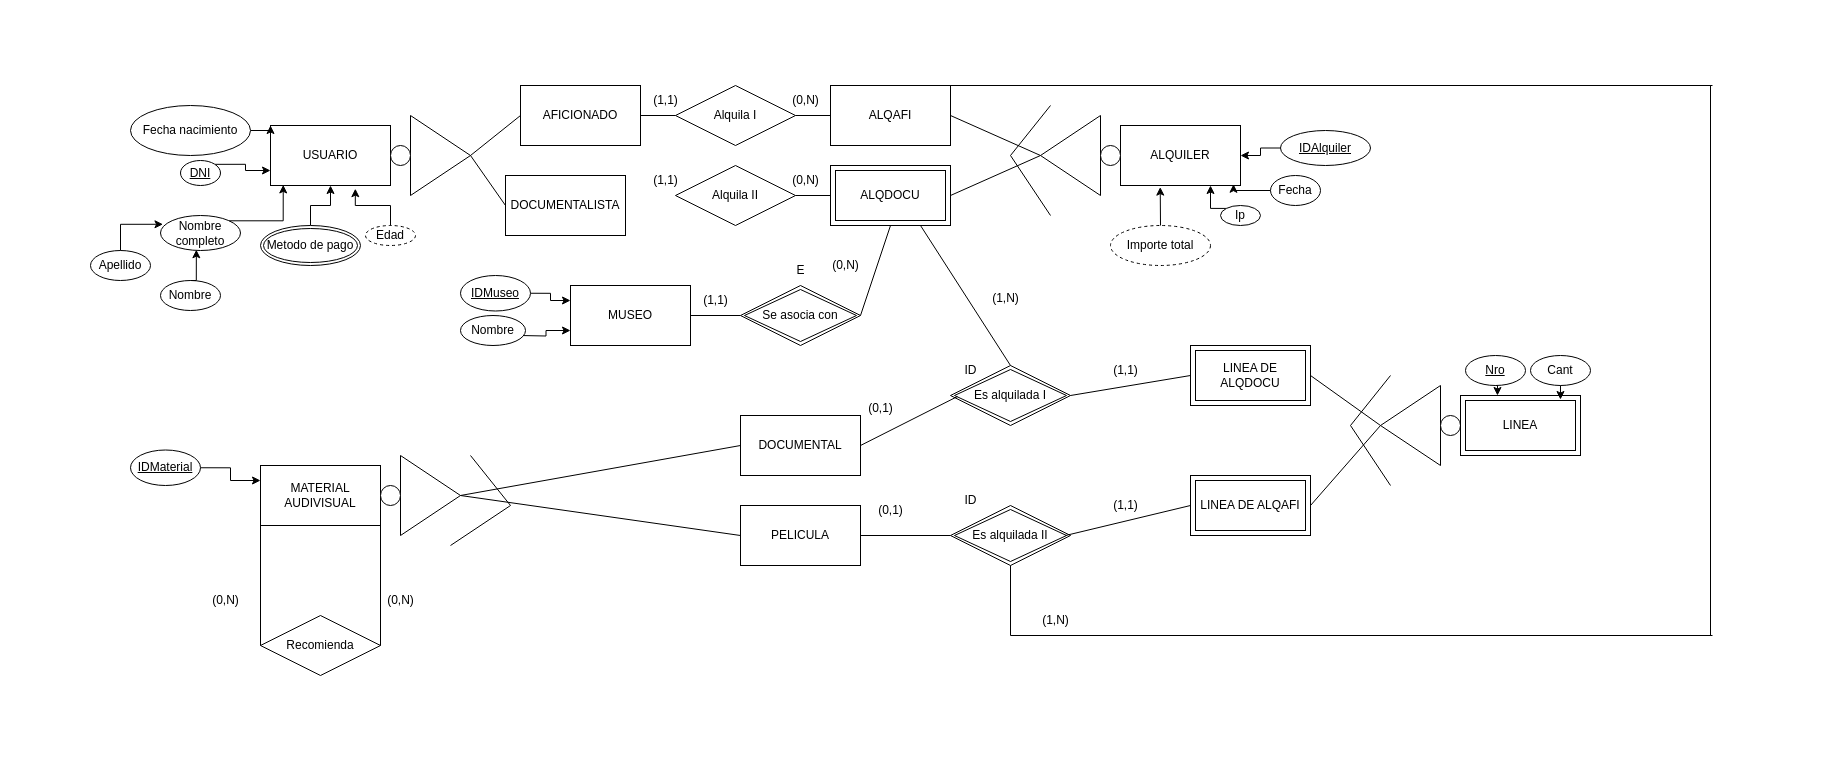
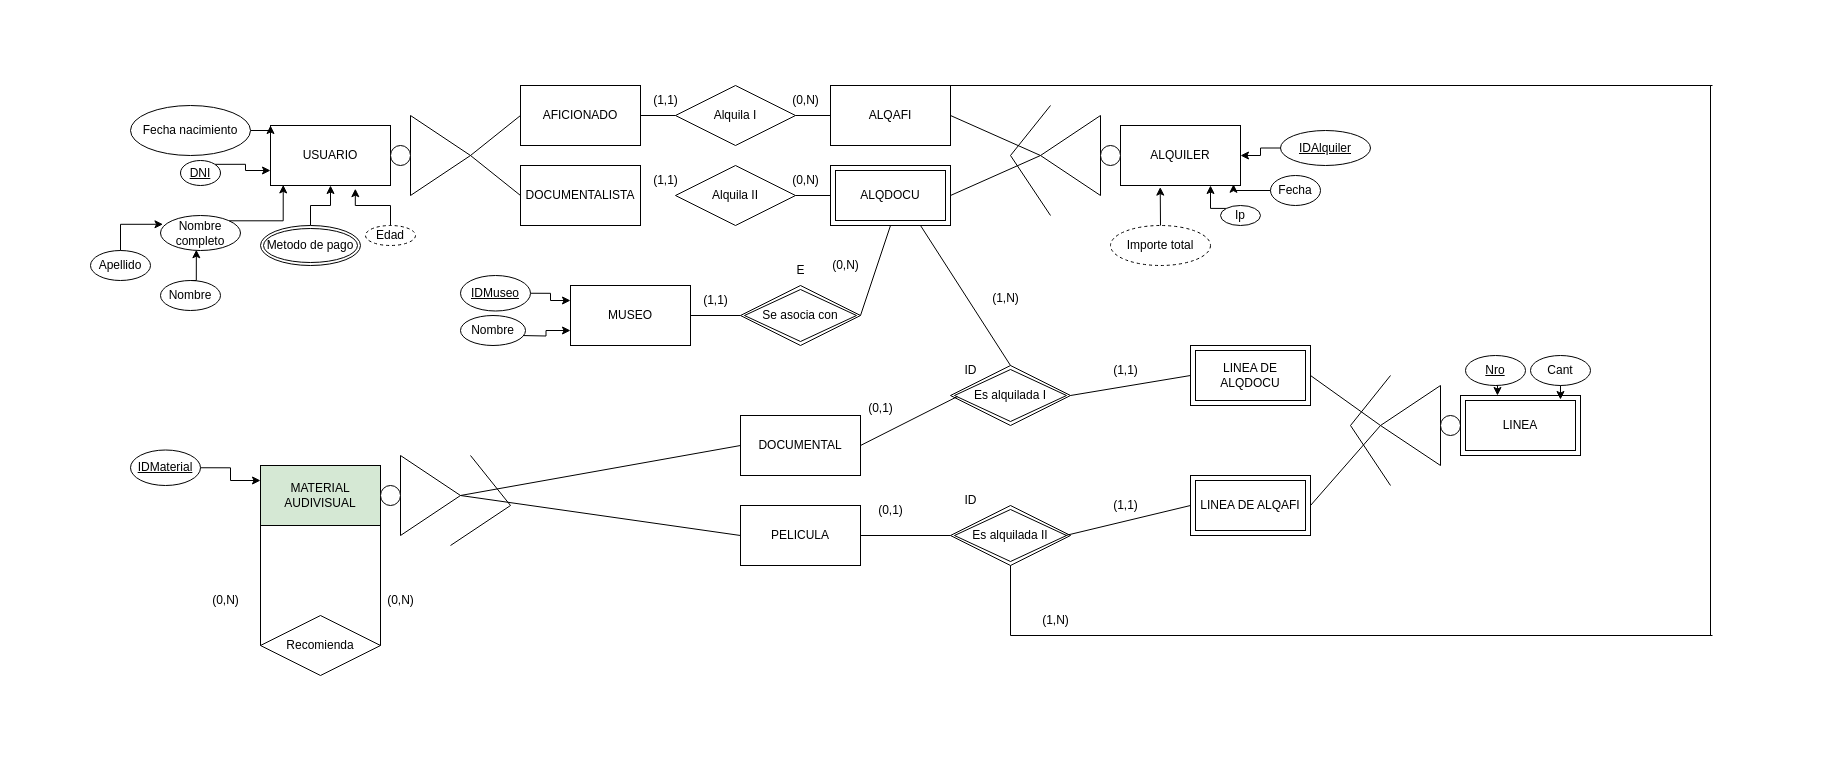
node "DOCUMENTALISTA": moved (566, 206) -> (581, 196)
node "MATERIAL AUDIVISUAL": fillcolor #ffffff -> #d5e8d4
